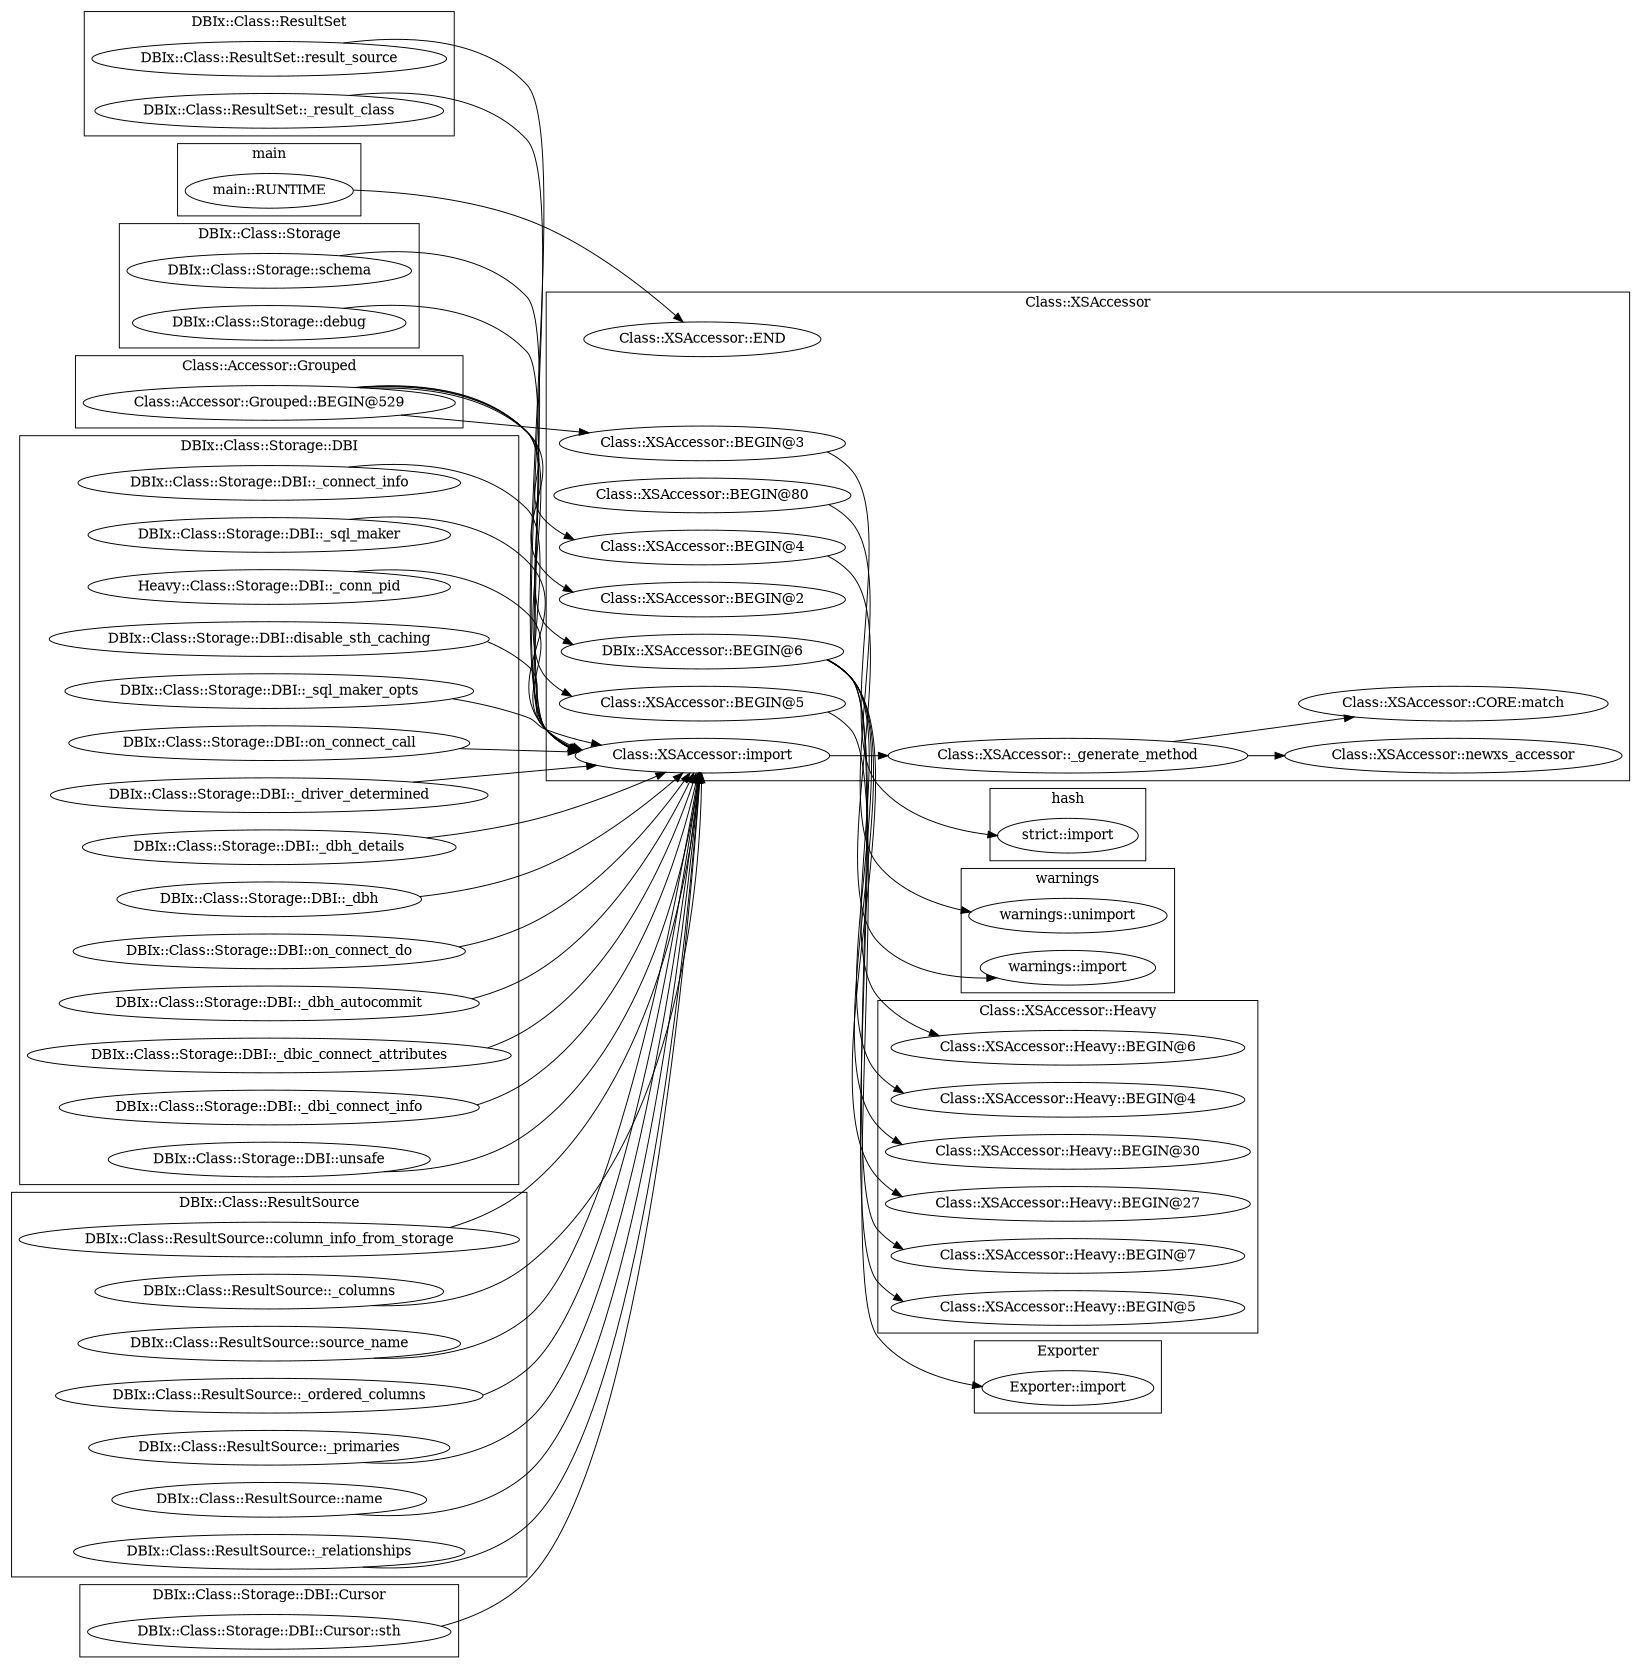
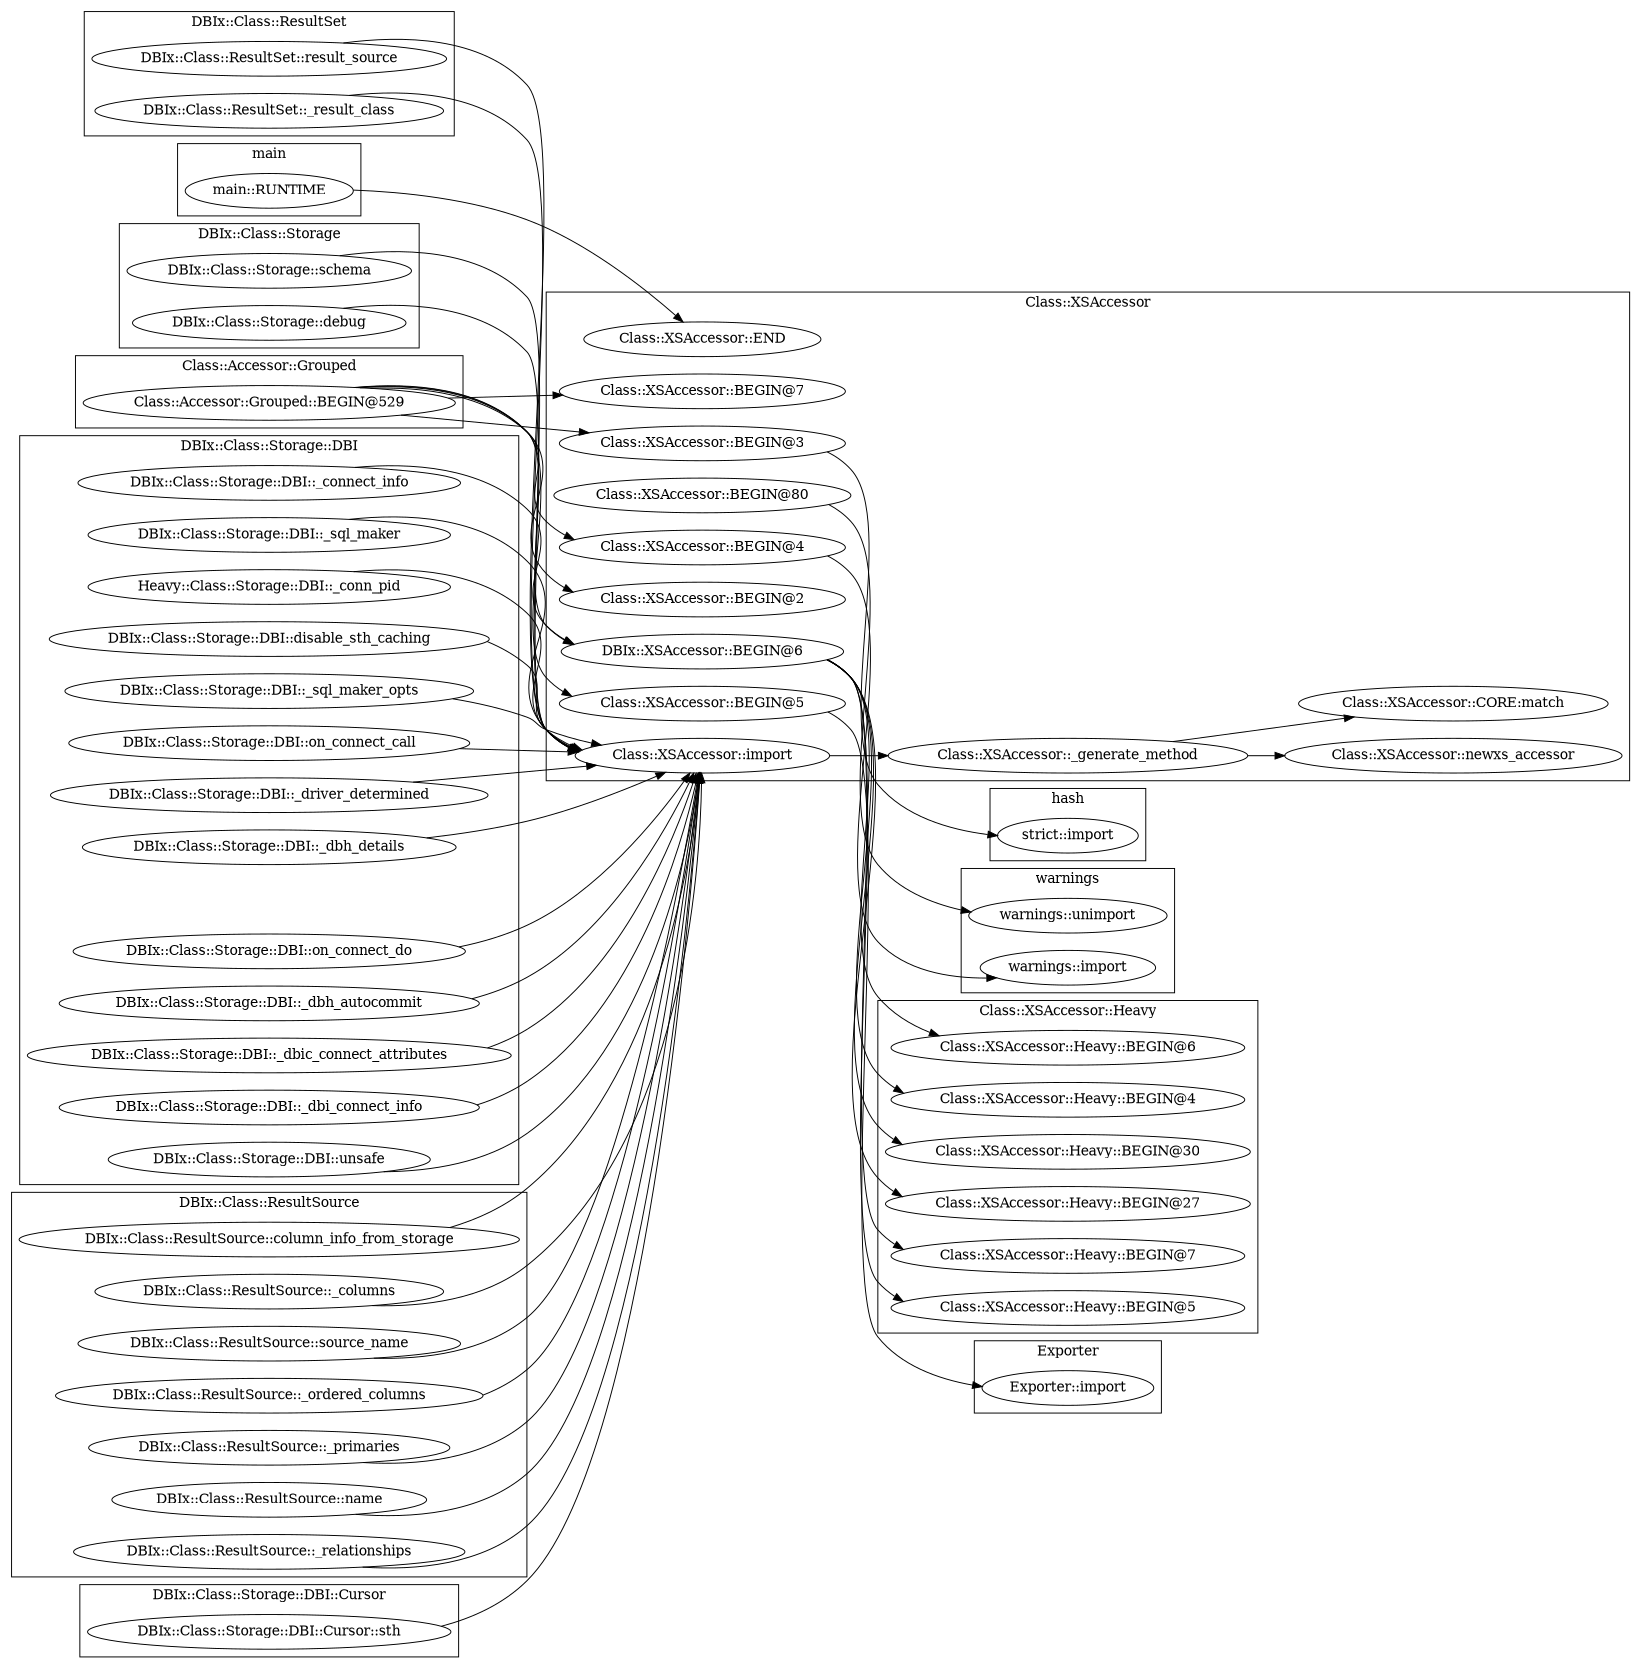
node "Class::XSAccessor::BEGIN@7": added
edge "DBIx::Class::Storage::DBI::_connect_info" -> "Class::XSAccessor::import": now "DBIx::Class::Storage::DBI::_connect_info" -> "DBIx::XSAccessor::BEGIN@6"
node "DBIx::Class::Storage::DBI::_dbh": removed
